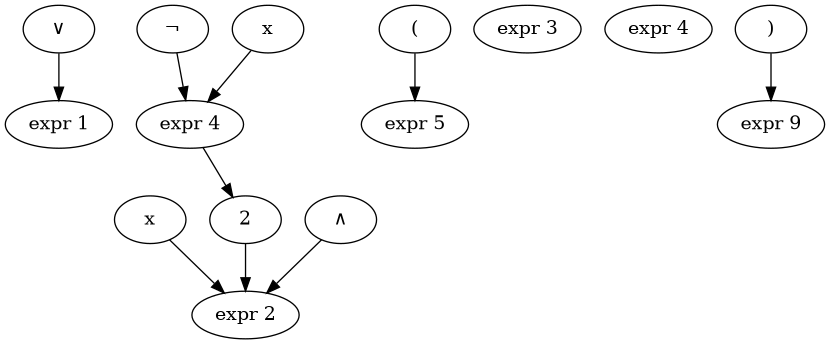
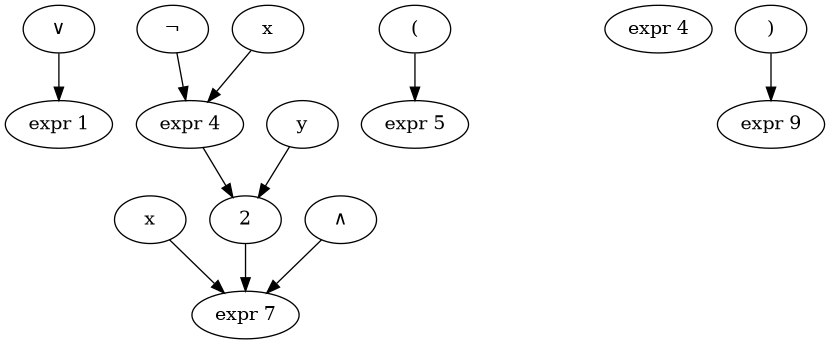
node "expr 3": removed
node "y": added
node "expr 2": label "expr 2" -> "expr 7"
